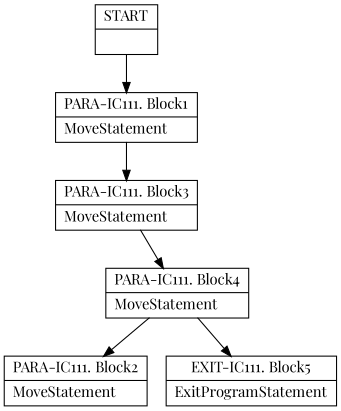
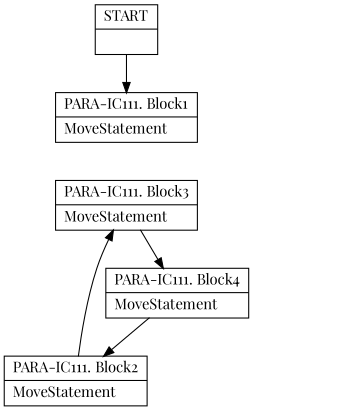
edge "PARA-IC111. Block1" -> "PARA-IC111. Block3": now "PARA-IC111. Block2" -> "PARA-IC111. Block3"
node "EXIT-IC111. Block5": removed
